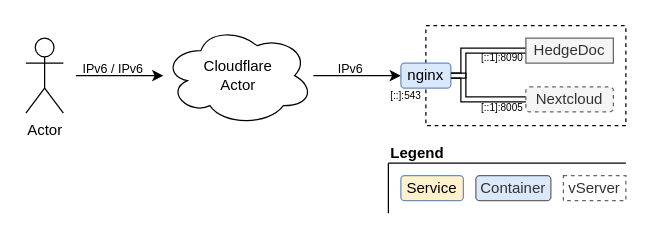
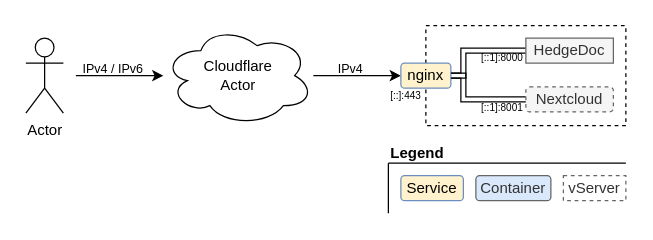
node "[::1]:8090": label "[::1]:8090" -> "[::1]:8000"
node "IPv6 / IPv6": label "IPv6 / IPv6" -> "IPv4 / IPv6"
node "IPv6": label "IPv6" -> "IPv4"
node "nginx": fillcolor #dae8fc -> #fff2cc
node "[::]:543": label "[::]:543" -> "[::]:443"
node "[::1]:8005": label "[::1]:8005" -> "[::1]:8001"
